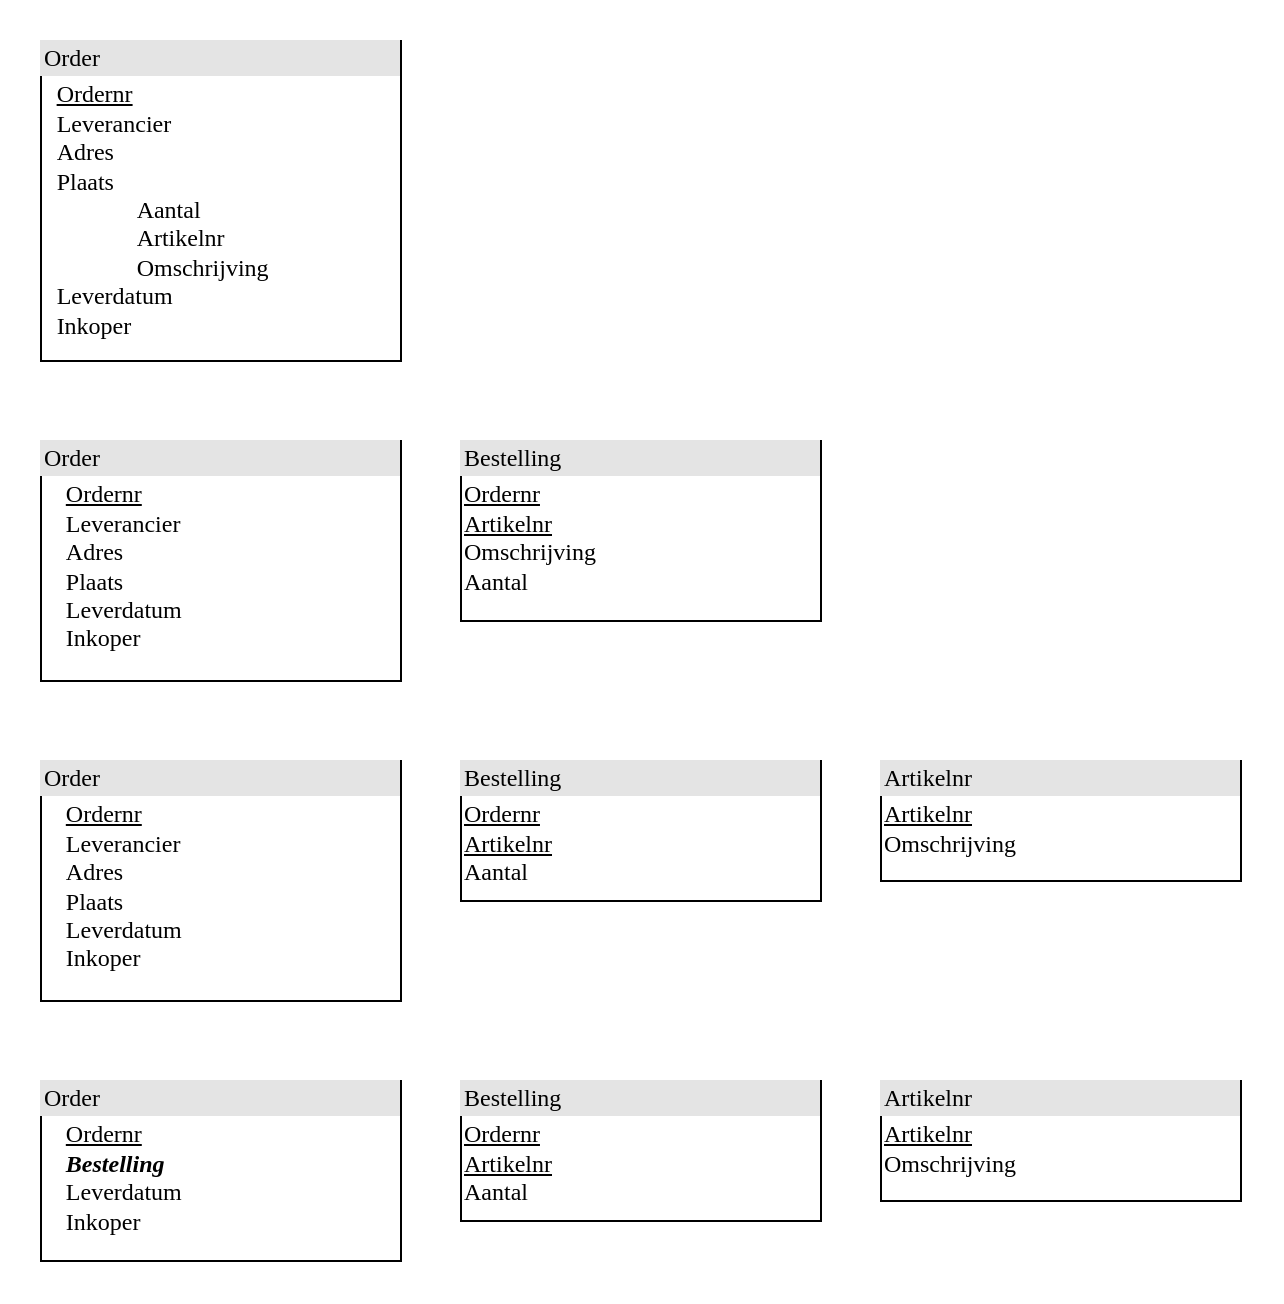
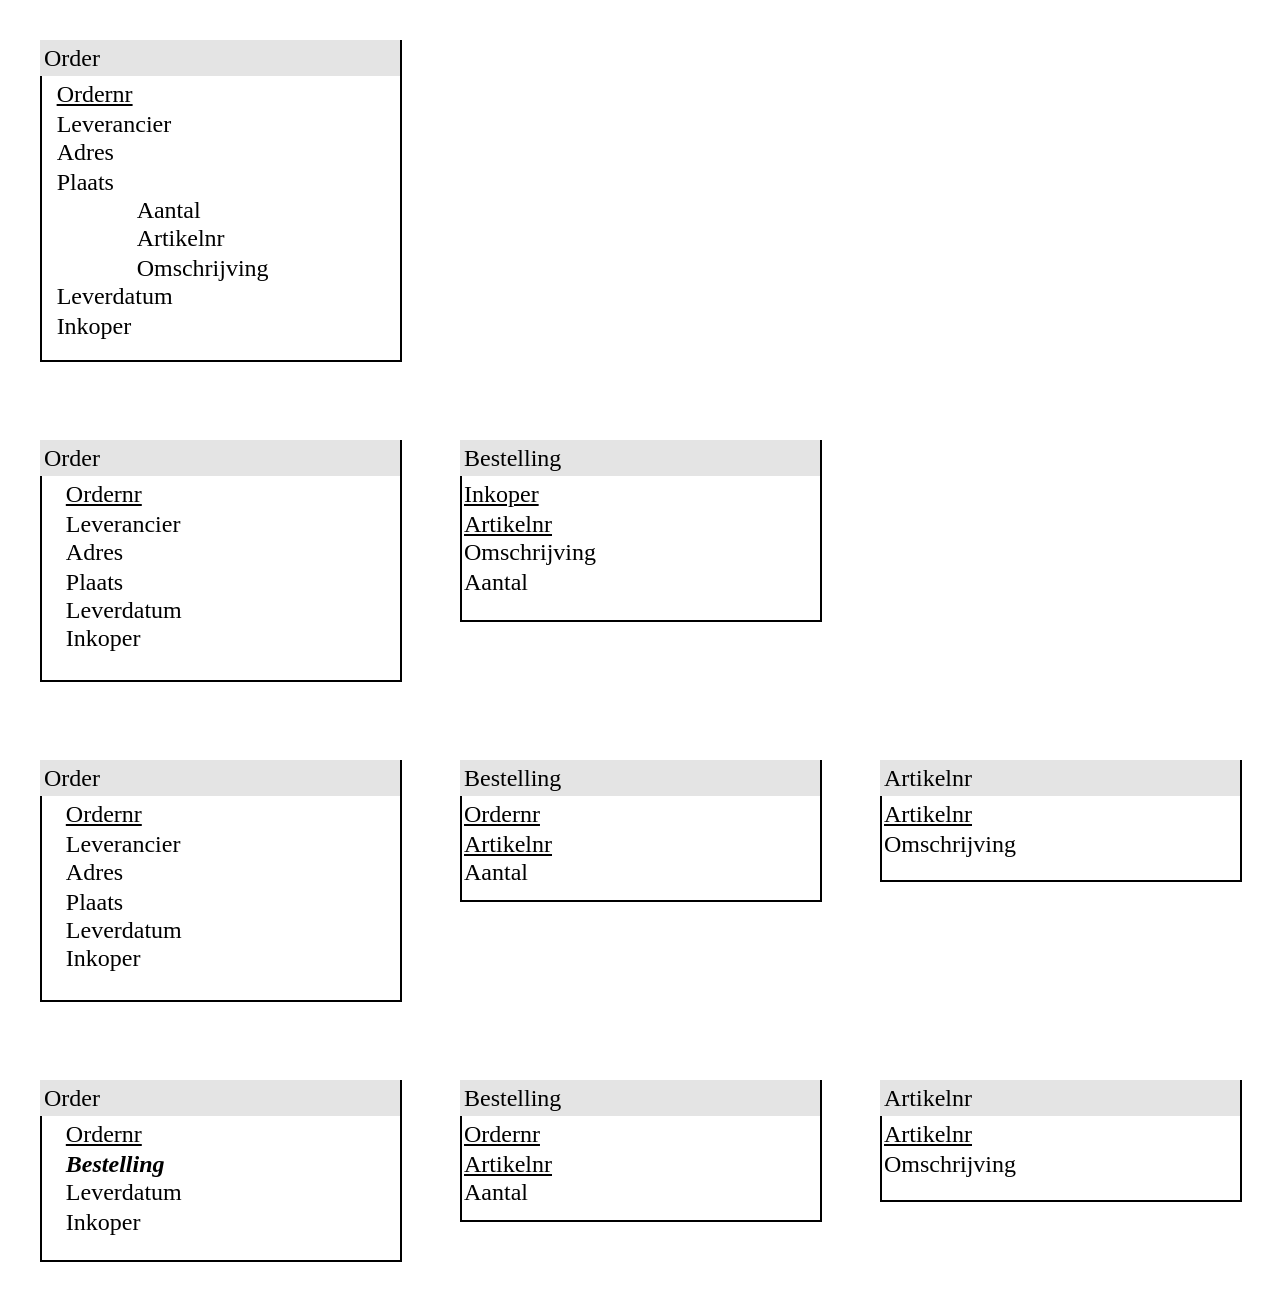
node "Bestelling Ordernr Artikelnr OmschrijvingAantal": label "Bestelling Ordernr Artikelnr OmschrijvingAantal" -> "Bestelling Inkoper Artikelnr OmschrijvingAantal"
